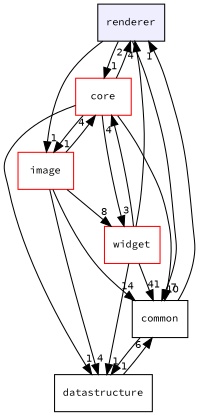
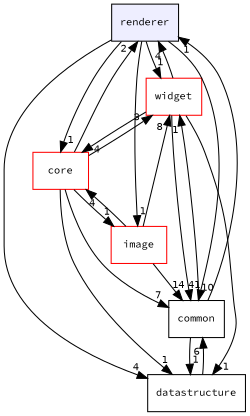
edge "renderer" -> "widget": added
edge "common" -> "widget": added
edge "image" -> "datastructure": now "renderer" -> "datastructure"
